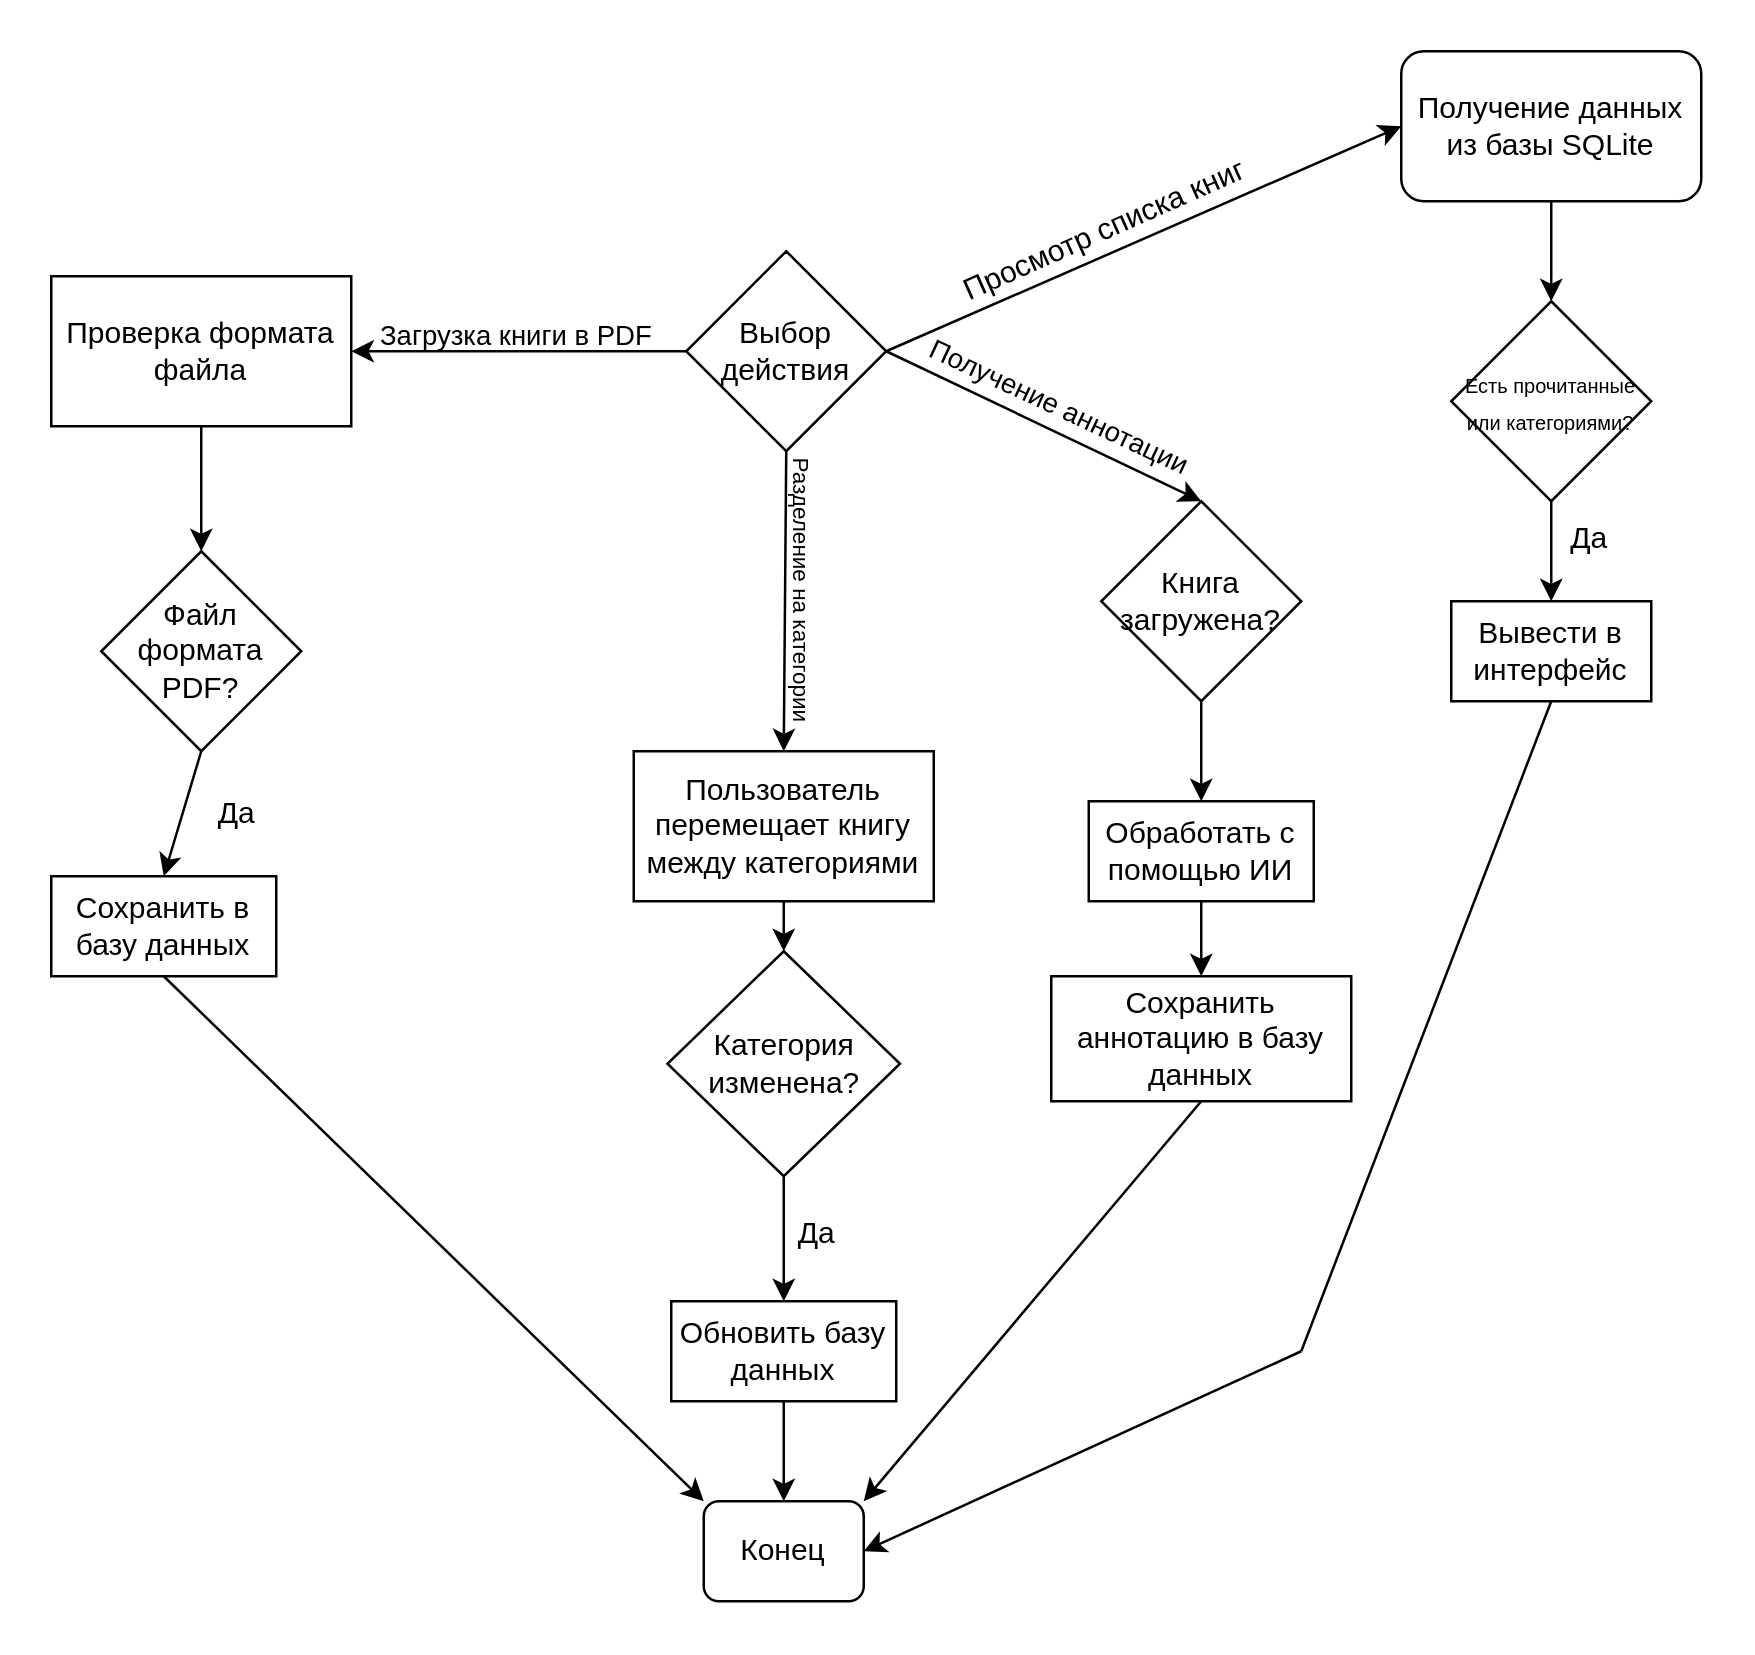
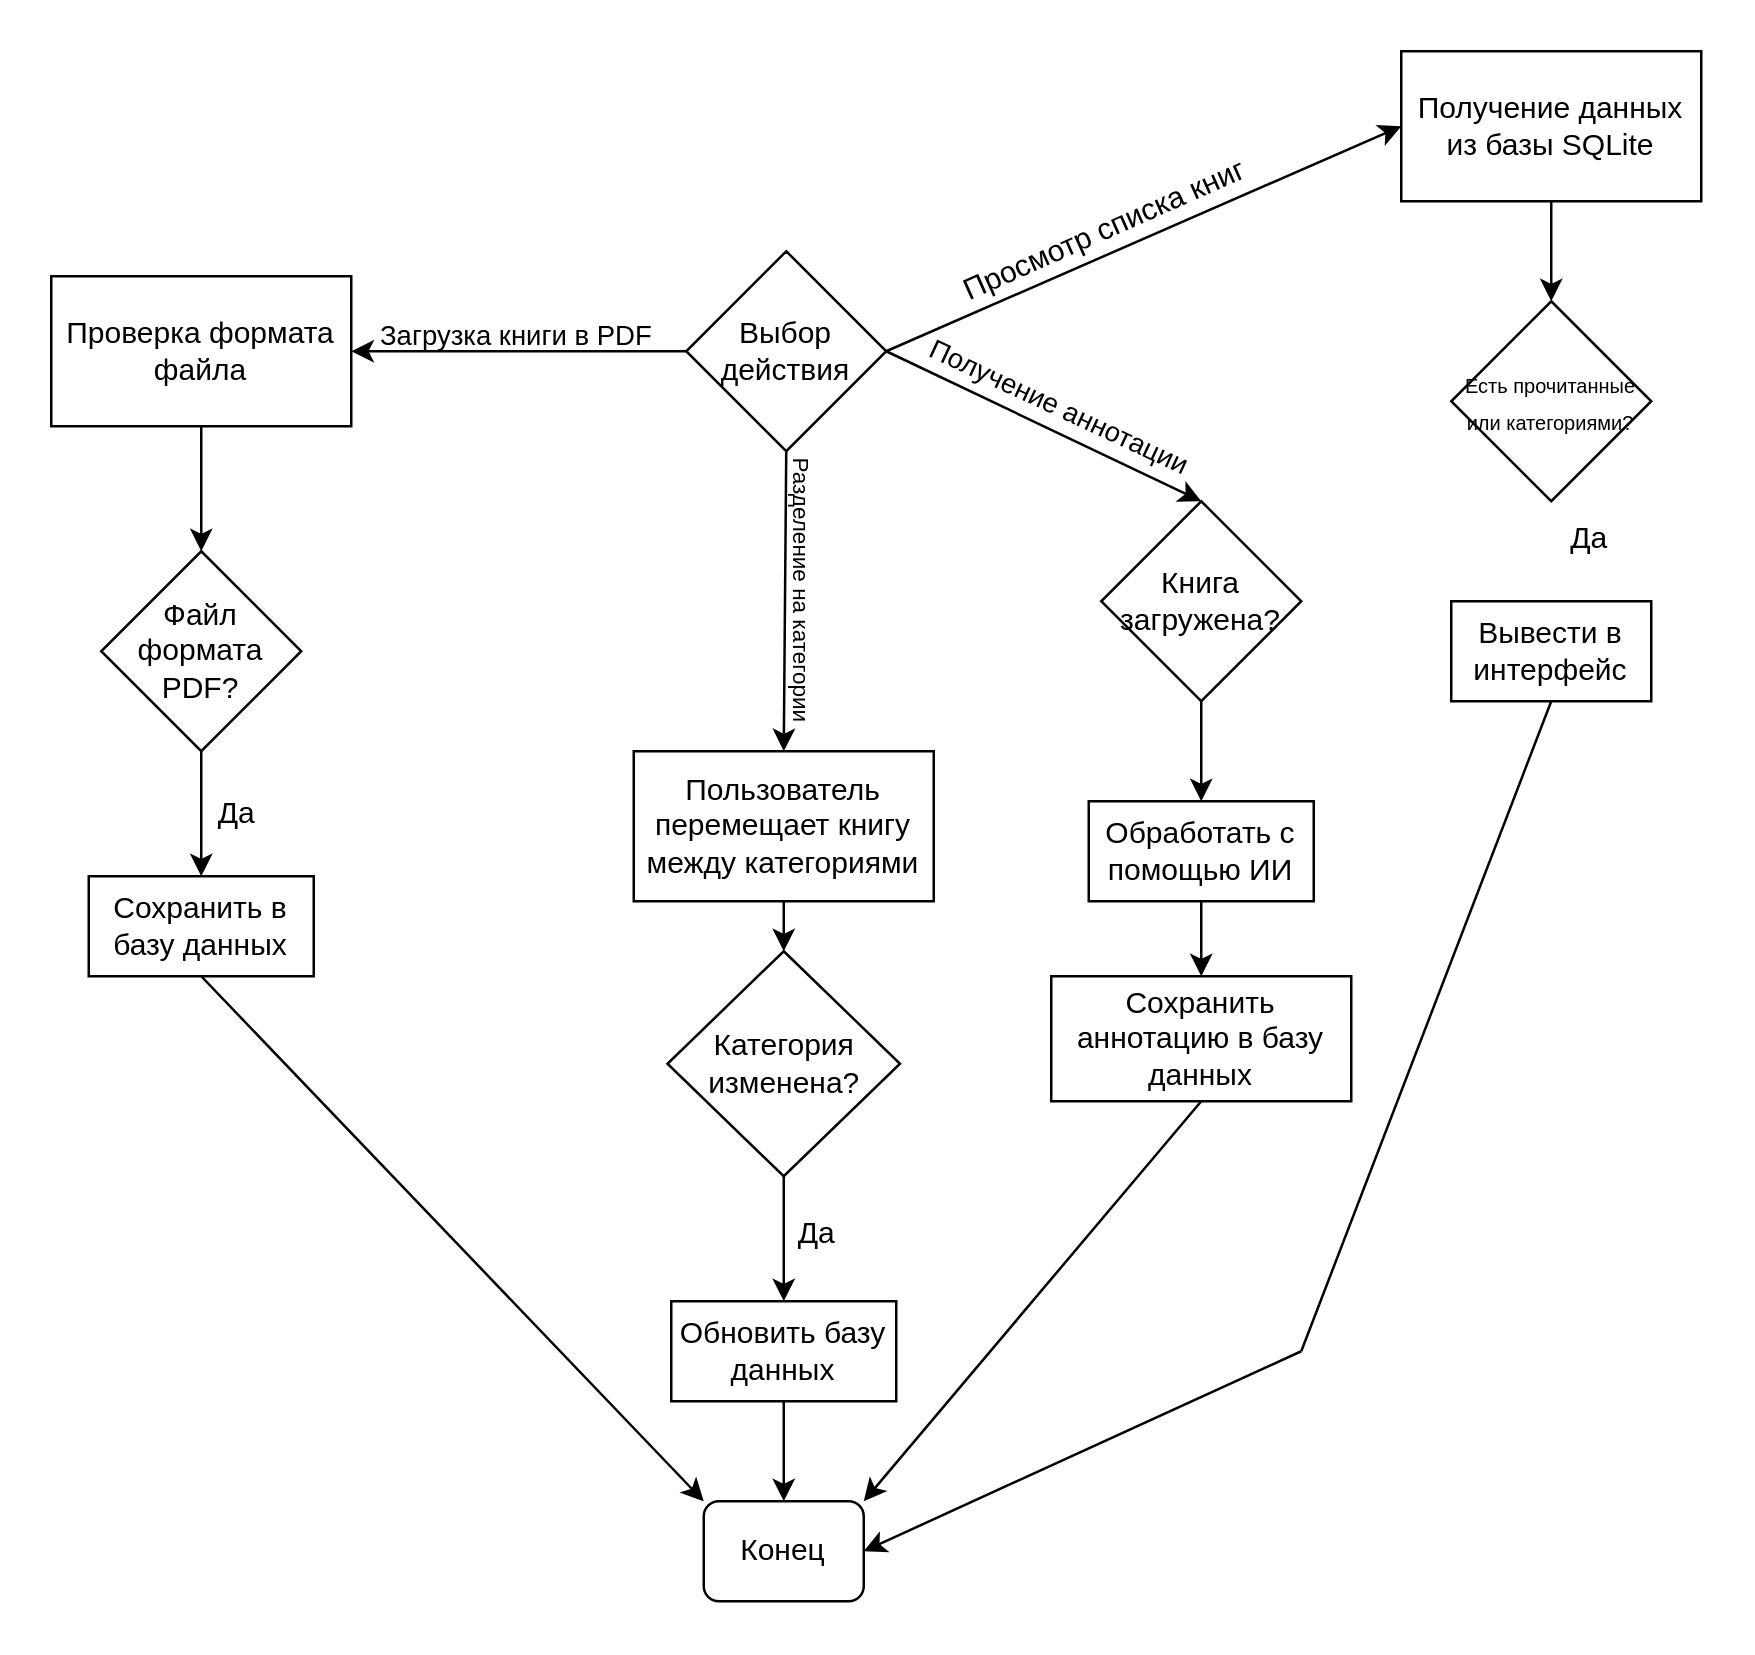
node "Получение данных из базы SQLite": shape rounded rectangle -> rectangle
edge "Есть прочитанные или категориями?" -> "Вывести в интерфейс": removed
node "Сохранить в базу данных": moved (164, 926) -> (201, 926)
